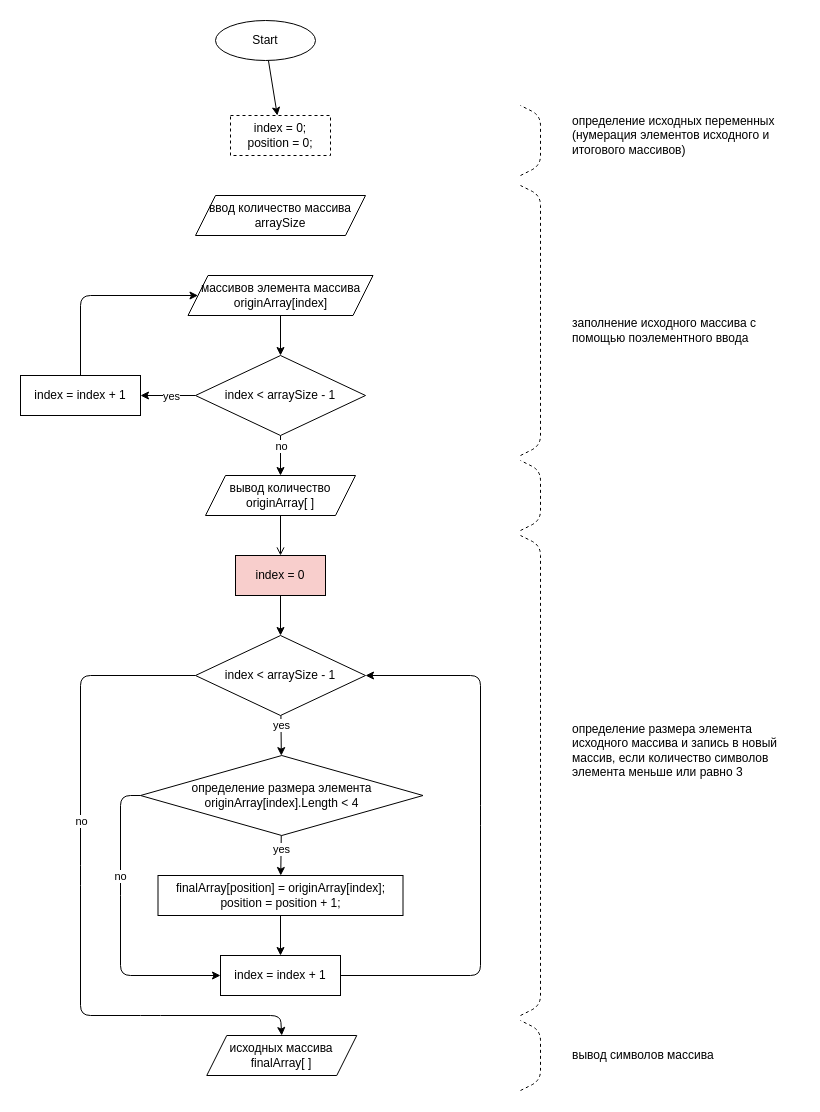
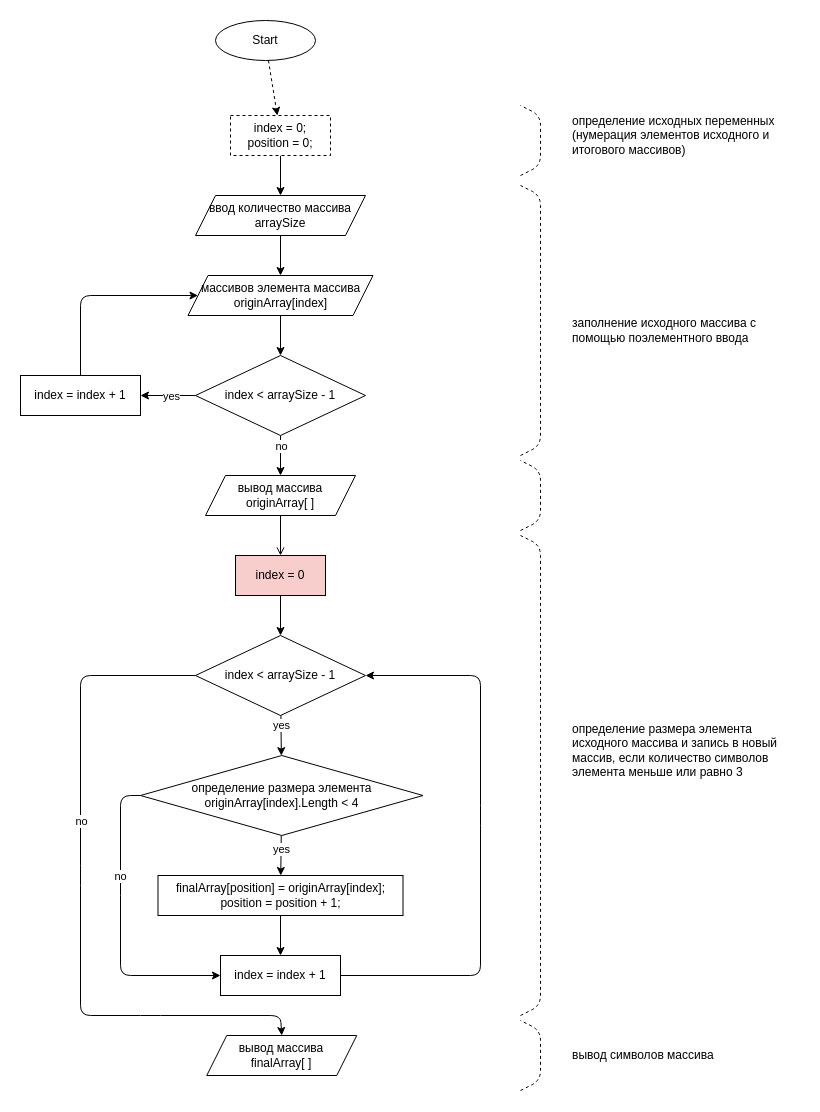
edge "Start" -> "index = 0; position = 0;": style solid -> dashed
edge "index = 0; position = 0;" -> "ввод количество массива arraySize": added
edge "ввод количество массива arraySize" -> "массивов элемента массива originArray[index]": added
node "вывод количество originArray[ ]": label "вывод количество originArray[ ]" -> "вывод массива originArray[ ]"
node "исходных массива finalArray[ ]": label "исходных массива finalArray[ ]" -> "вывод массива finalArray[ ]"
